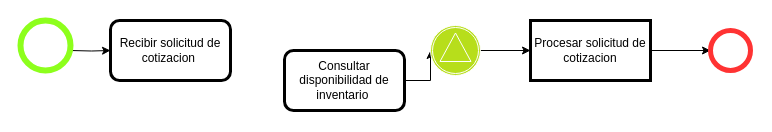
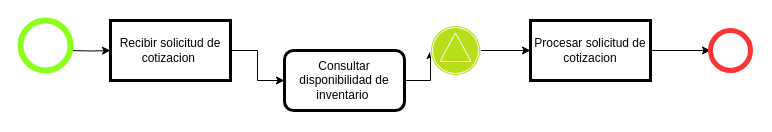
node "Recibir solicitud de cotizacion": shape rounded rectangle -> rectangle
edge "Recibir solicitud de cotizacion" -> "Consultar disponibilidad de inventario": added
